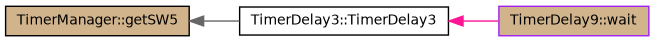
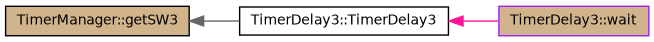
node "TimerManager::getSW5": label "TimerManager::getSW5" -> "TimerManager::getSW3"
node "TimerDelay9::wait": label "TimerDelay9::wait" -> "TimerDelay3::wait"
